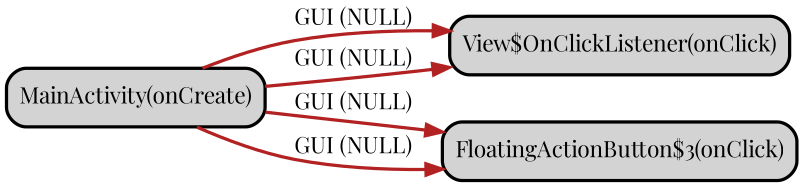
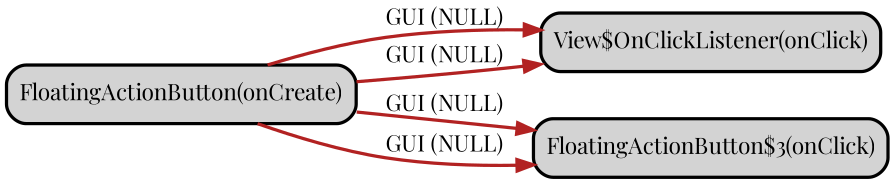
node "MainActivity(onCreate)": label "MainActivity(onCreate)" -> "FloatingActionButton(onCreate)"
